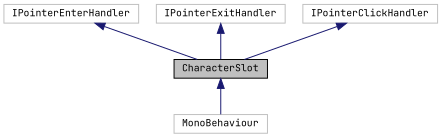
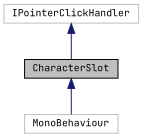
node "IPointerEnterHandler": removed
node "IPointerExitHandler": removed
